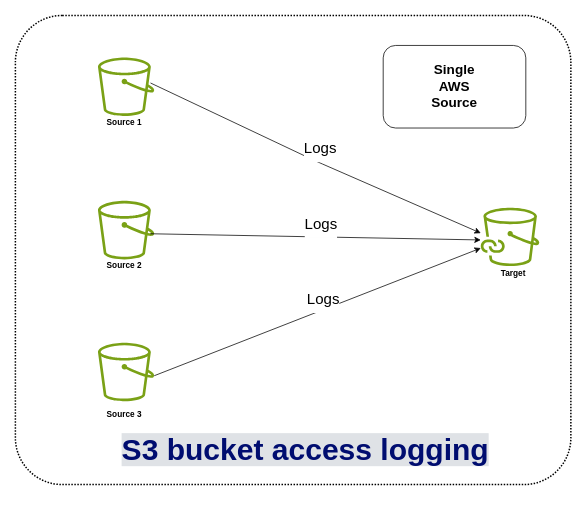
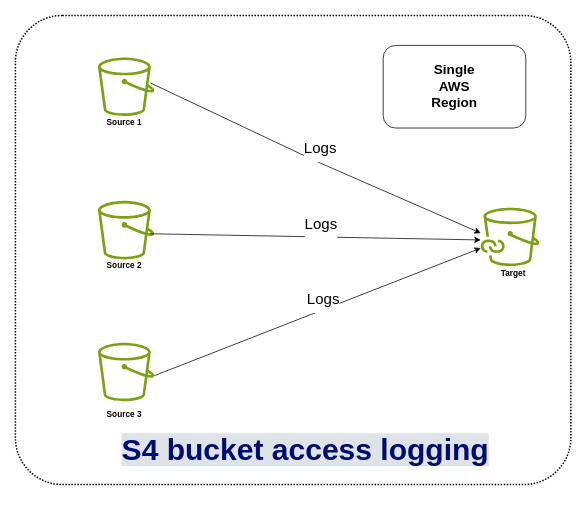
node "Single AWS Source": label "Single AWS Source" -> "Single AWS Region"
node "S3 bucket access logging": label "S3 bucket access logging" -> "S4 bucket access logging"
